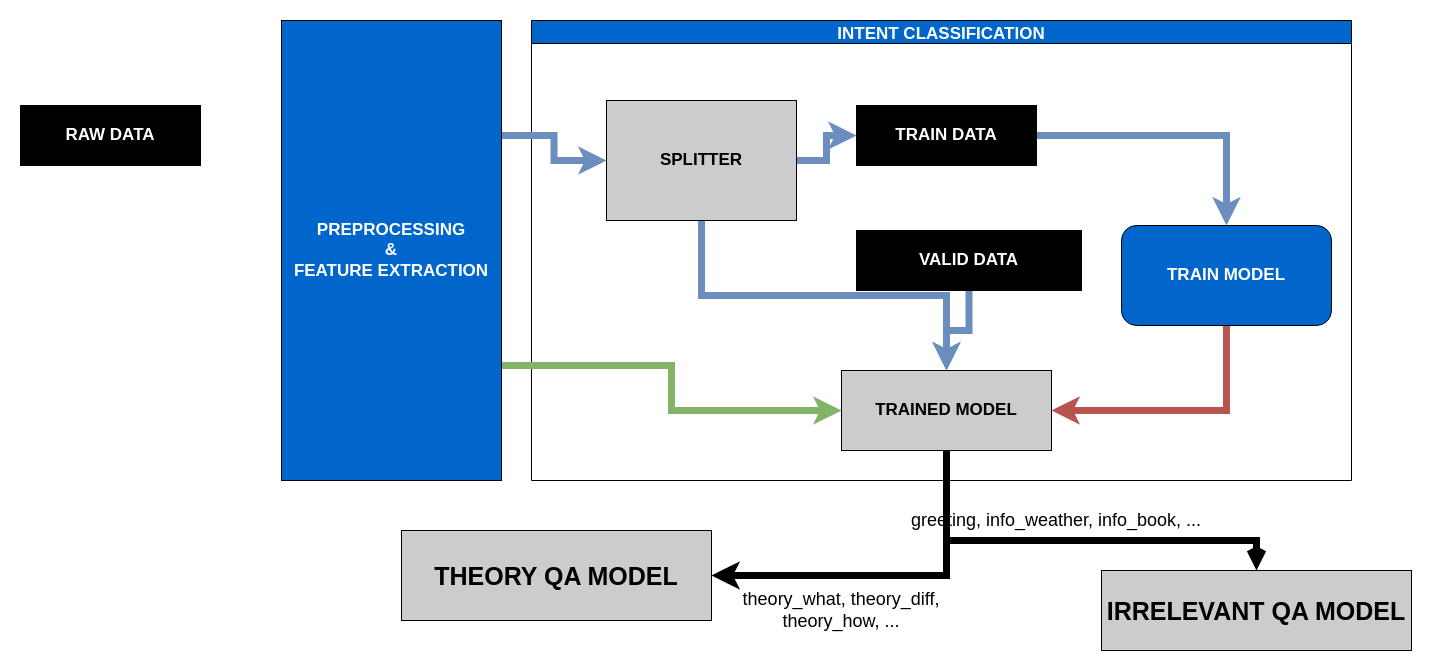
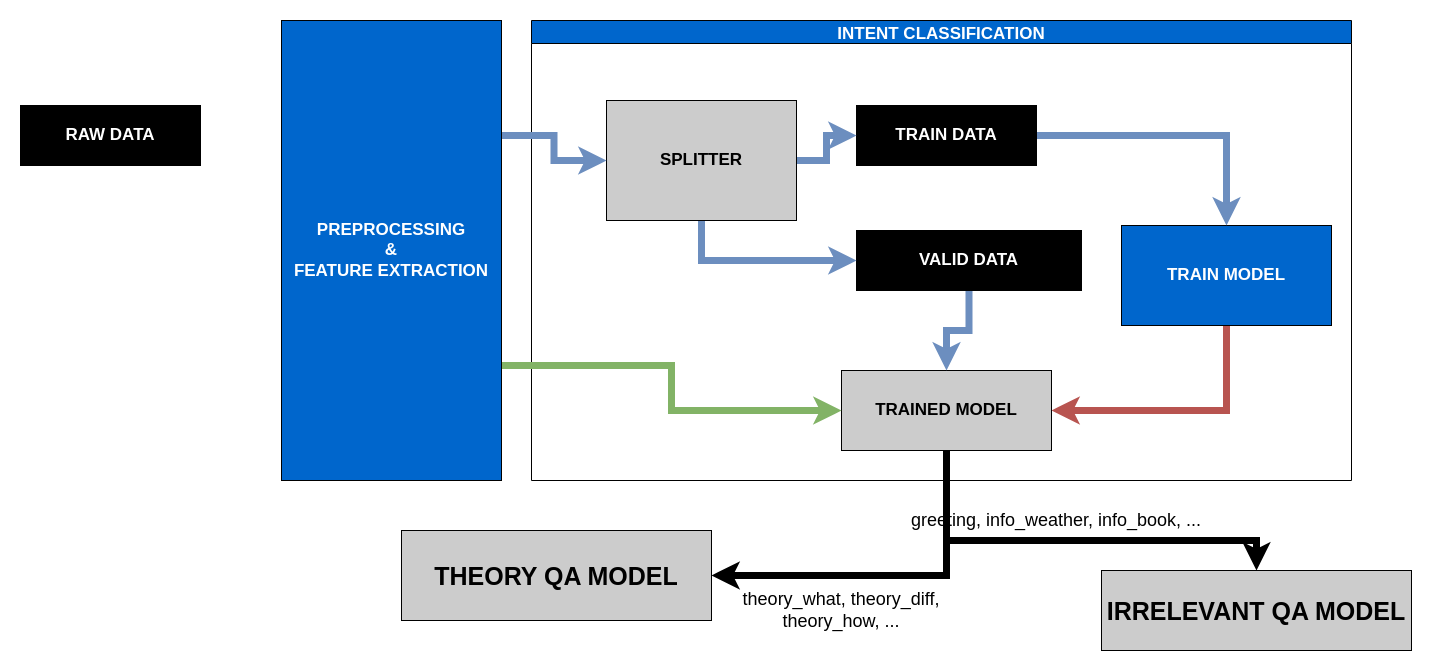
node "TRAIN MODEL": shape rounded rectangle -> rectangle
edge "SPLITTER" -> "TRAINED MODEL": now "SPLITTER" -> "VALID DATA"
edge "TRAINED MODEL" -> "IRRELEVANT QA MODEL": arrowhead open -> classic
